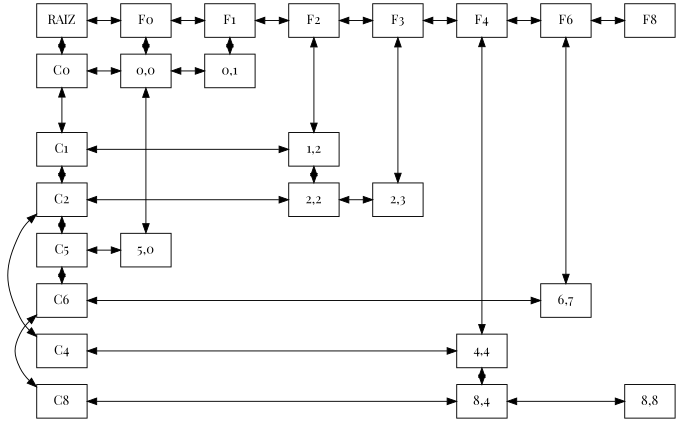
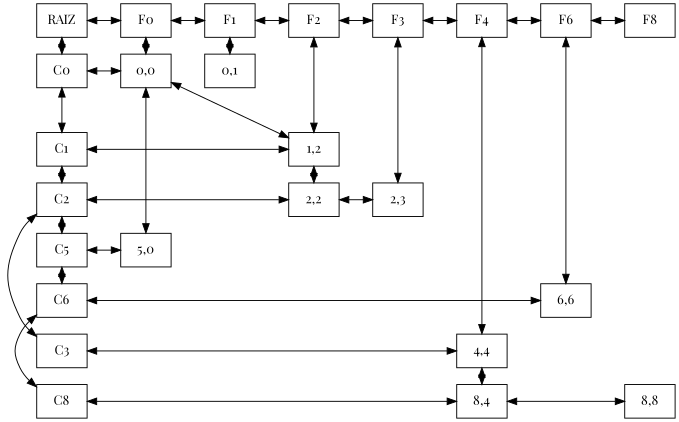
edge "0,0" -- "0,1": now "0,0" -- "1,2"
node "6,7": label "6,7" -> "6,6"
node "C4": label "C4" -> "C3"
